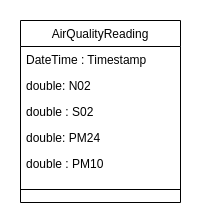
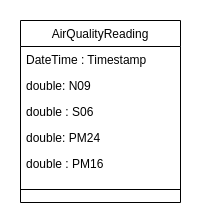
node "double: N02": label "double: N02" -> "double: N09"
node "double : S02": label "double : S02" -> "double : S06"
node "double : PM10": label "double : PM10" -> "double : PM16"
